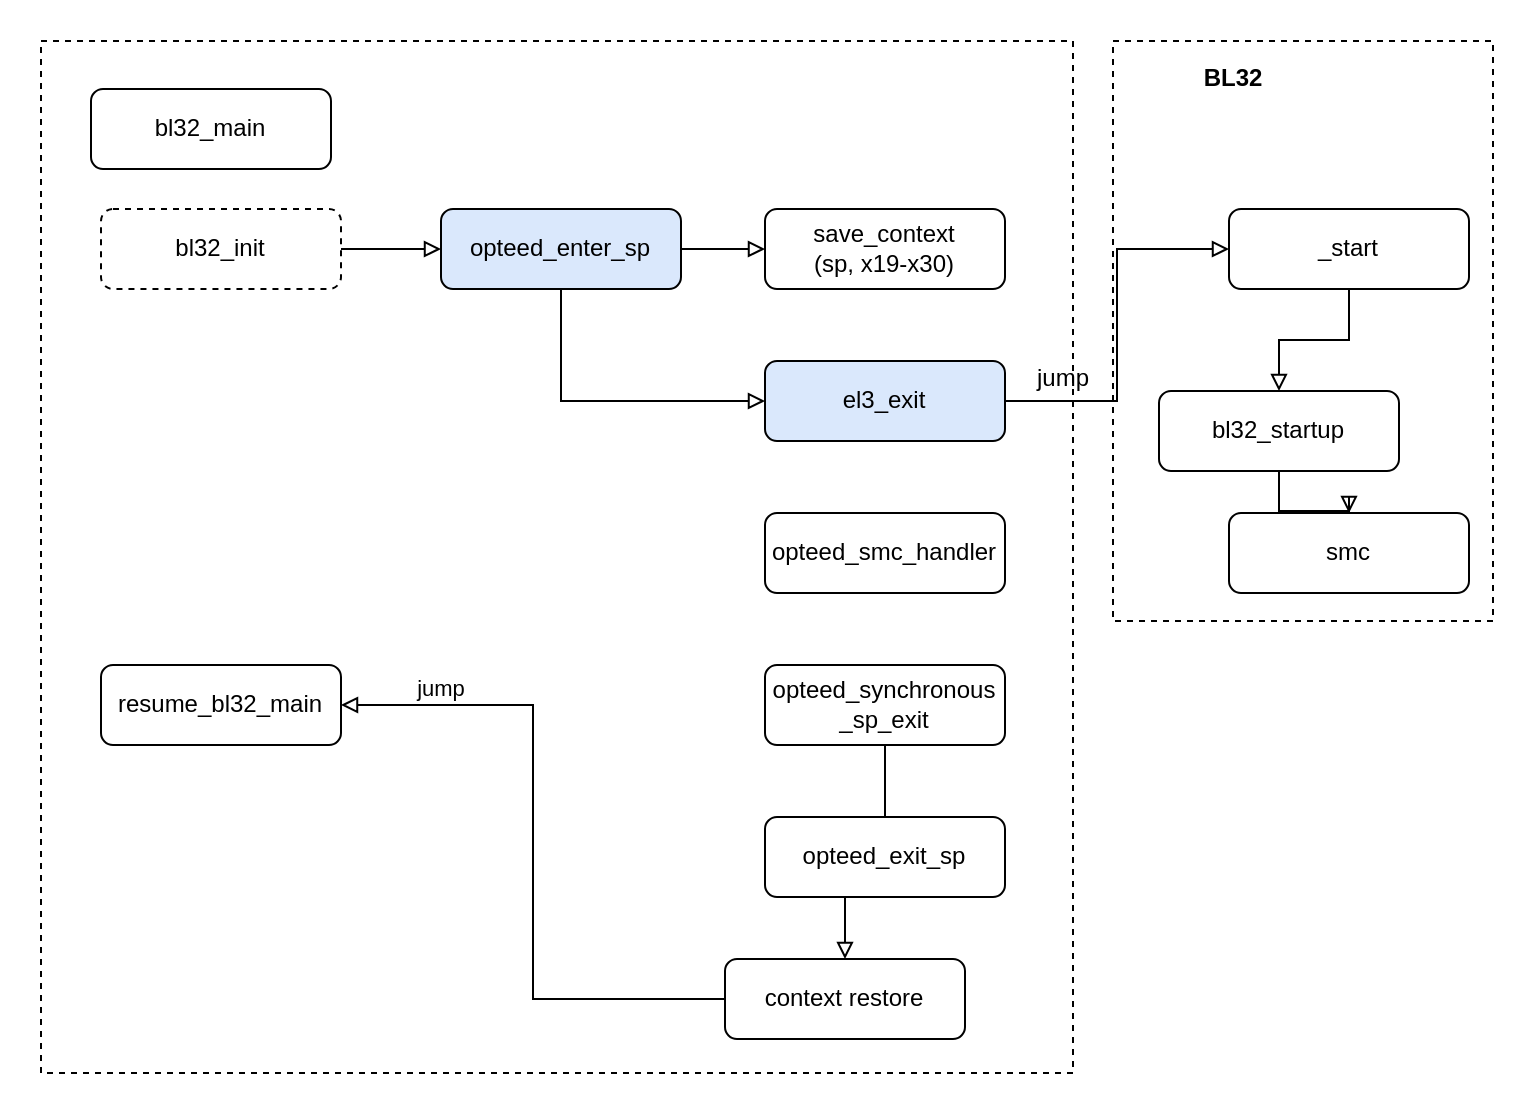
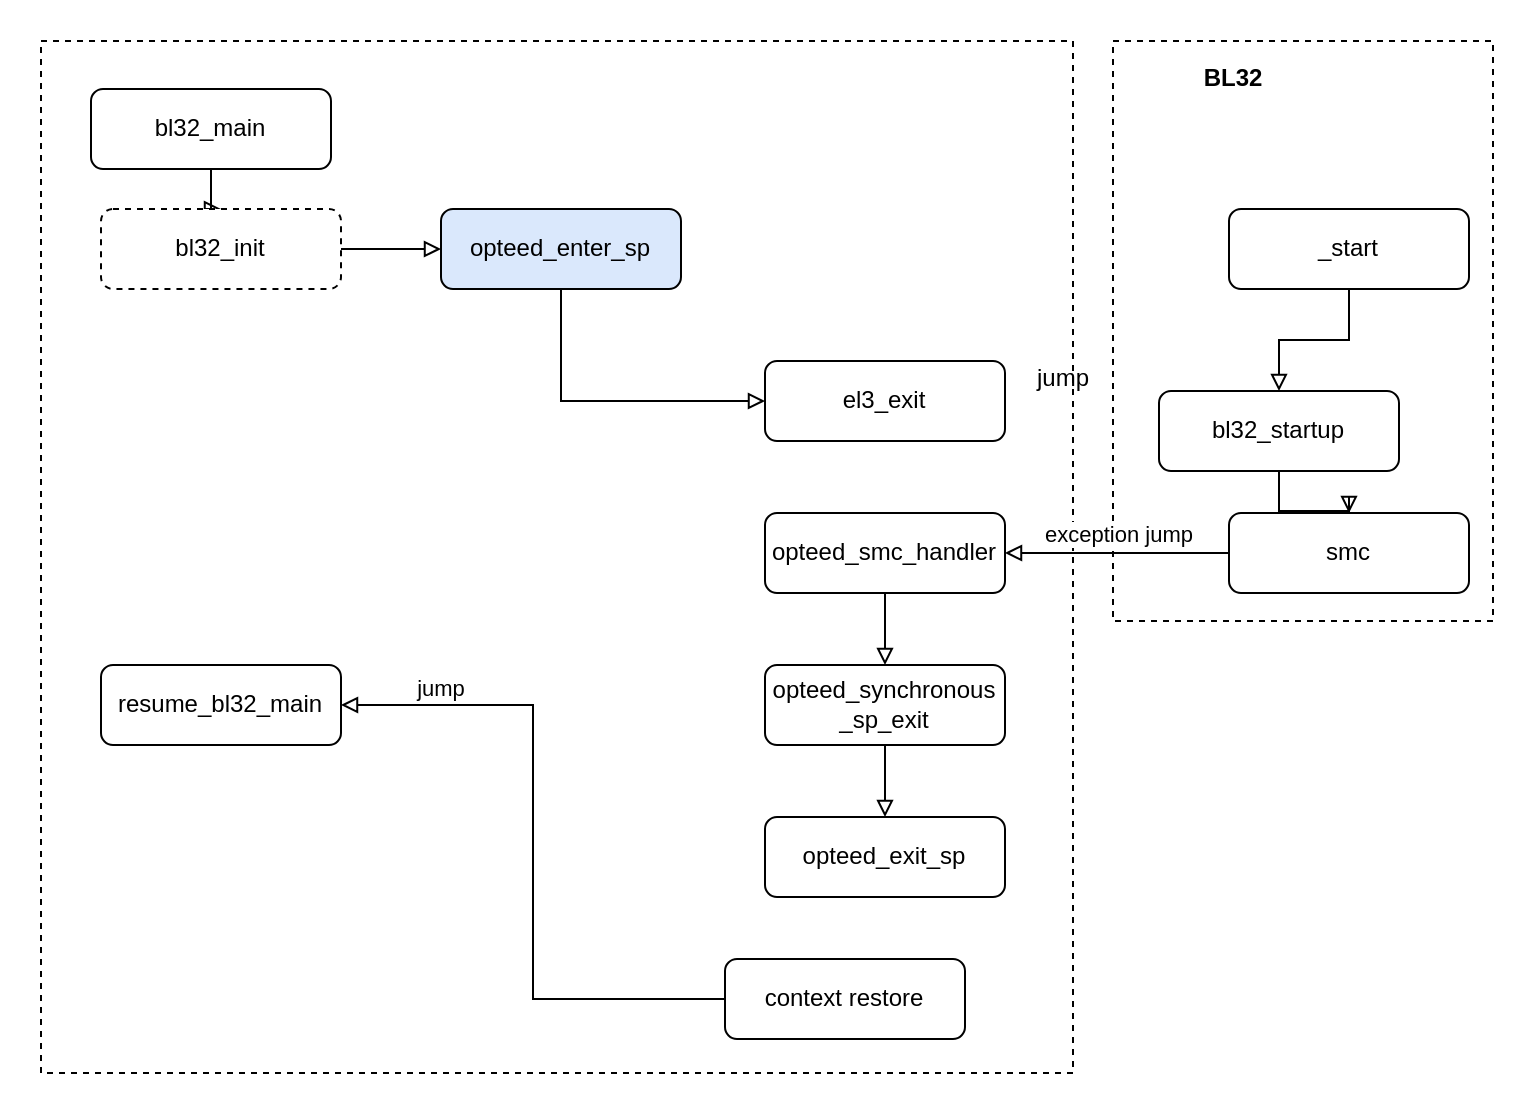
edge "bl32_main" -> "bl32_init": added
edge "opteed_enter_sp" -> "save_context (sp, x19-x30)": removed
node "save_context (sp, x19-x30)": removed
edge "el3_exit" -> "_start": removed
node "el3_exit": fillcolor #dae8fc -> #ffffff
edge "smc" -> "opteed_smc_handler": added, label "exception jump"
edge "opteed_smc_handler" -> "opteed_synchronous _sp_exit": added
edge "opteed_synchronous _sp_exit" -- "opteed_exit_sp": arrowhead none -> block
edge "opteed_exit_sp" -> "context restore": removed
